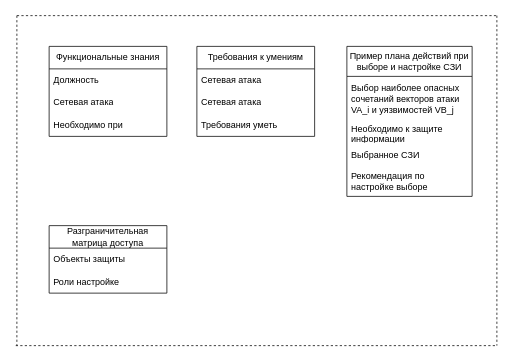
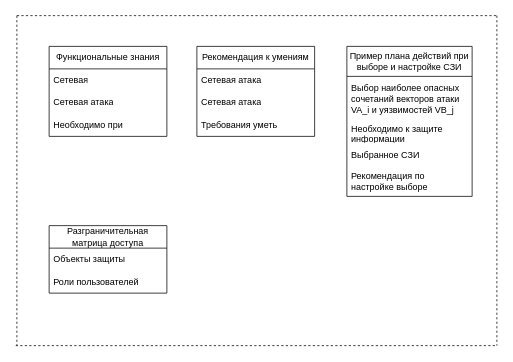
node "Требования к умениям": label "Требования к умениям" -> "Рекомендация к умениям"
node "Должность": label "Должность" -> "Сетевая"
node "Роли настройке": label "Роли настройке" -> "Роли пользователей"
